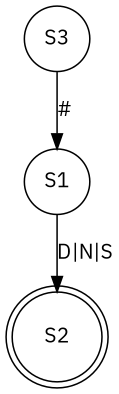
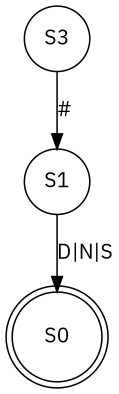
node "S2": label "S2" -> "S0"
